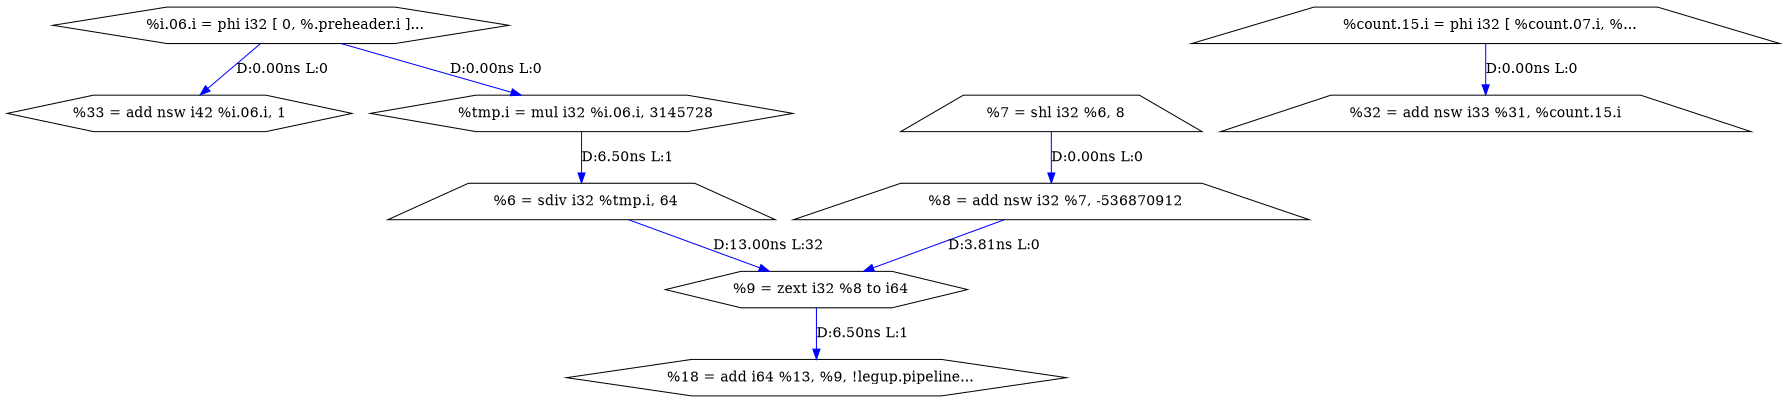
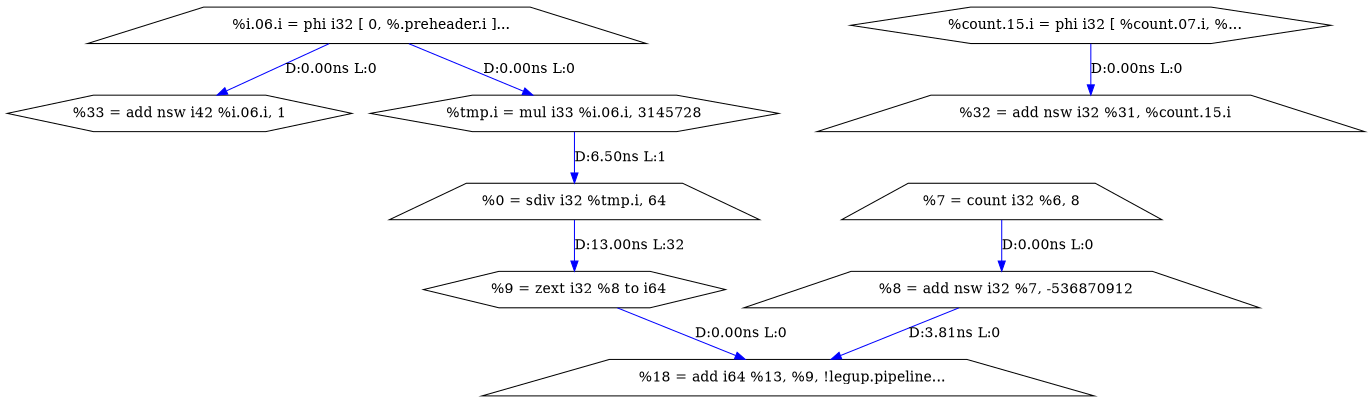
node "%i.06.i = phi i32 [ 0, %.preheader.i ]...": shape hexagon -> trapezium
node "%count.15.i = phi i32 [ %count.07.i, %...": shape trapezium -> hexagon
node "%tmp.i = mul i32 %i.06.i, 3145728": label "%tmp.i = mul i32 %i.06.i, 3145728" -> "%tmp.i = mul i33 %i.06.i, 3145728"
node "%7 = shl i32 %6, 8": label "%7 = shl i32 %6, 8" -> "%7 = count i32 %6, 8"
node "%32 = add nsw i33 %31, %count.15.i": label "%32 = add nsw i33 %31, %count.15.i" -> "%32 = add nsw i32 %31, %count.15.i"
node "%6 = sdiv i32 %tmp.i, 64": label "%6 = sdiv i32 %tmp.i, 64" -> "%0 = sdiv i32 %tmp.i, 64"
edge "%8 = add nsw i32 %7, -536870912" -> "%9 = zext i32 %8 to i64": now "%8 = add nsw i32 %7, -536870912" -> "%18 = add i64 %13, %9, !legup.pipeline..."
edge "%9 = zext i32 %8 to i64" -> "%18 = add i64 %13, %9, !legup.pipeline...": label "D:6.50ns L:1" -> "D:0.00ns L:0"
node "%18 = add i64 %13, %9, !legup.pipeline...": shape hexagon -> trapezium
